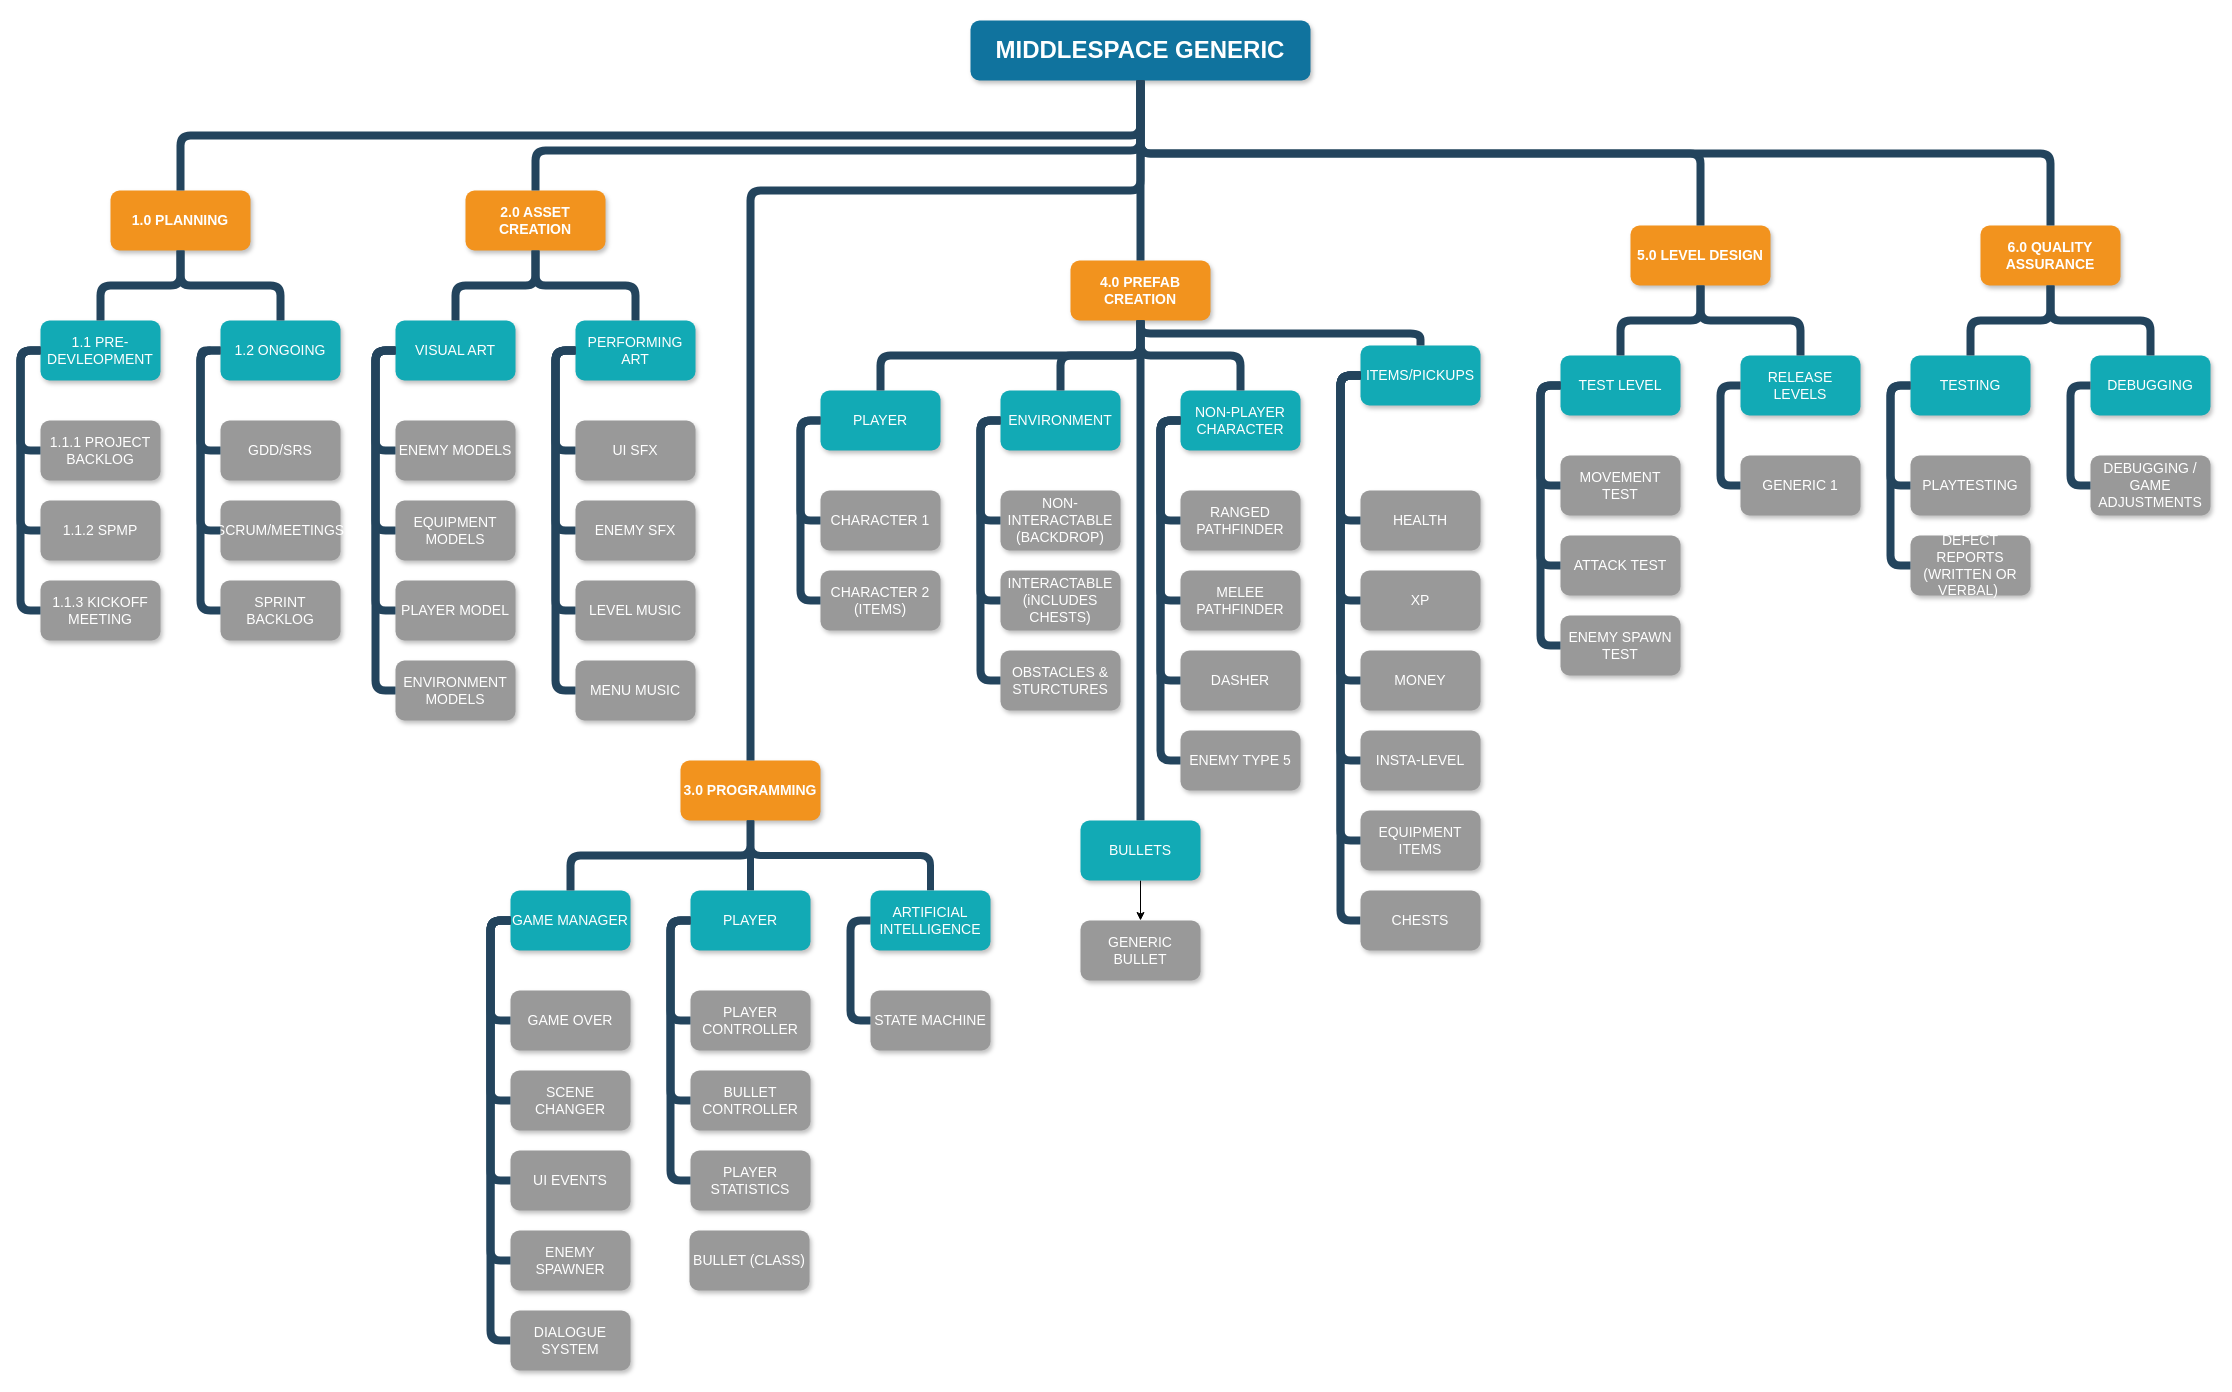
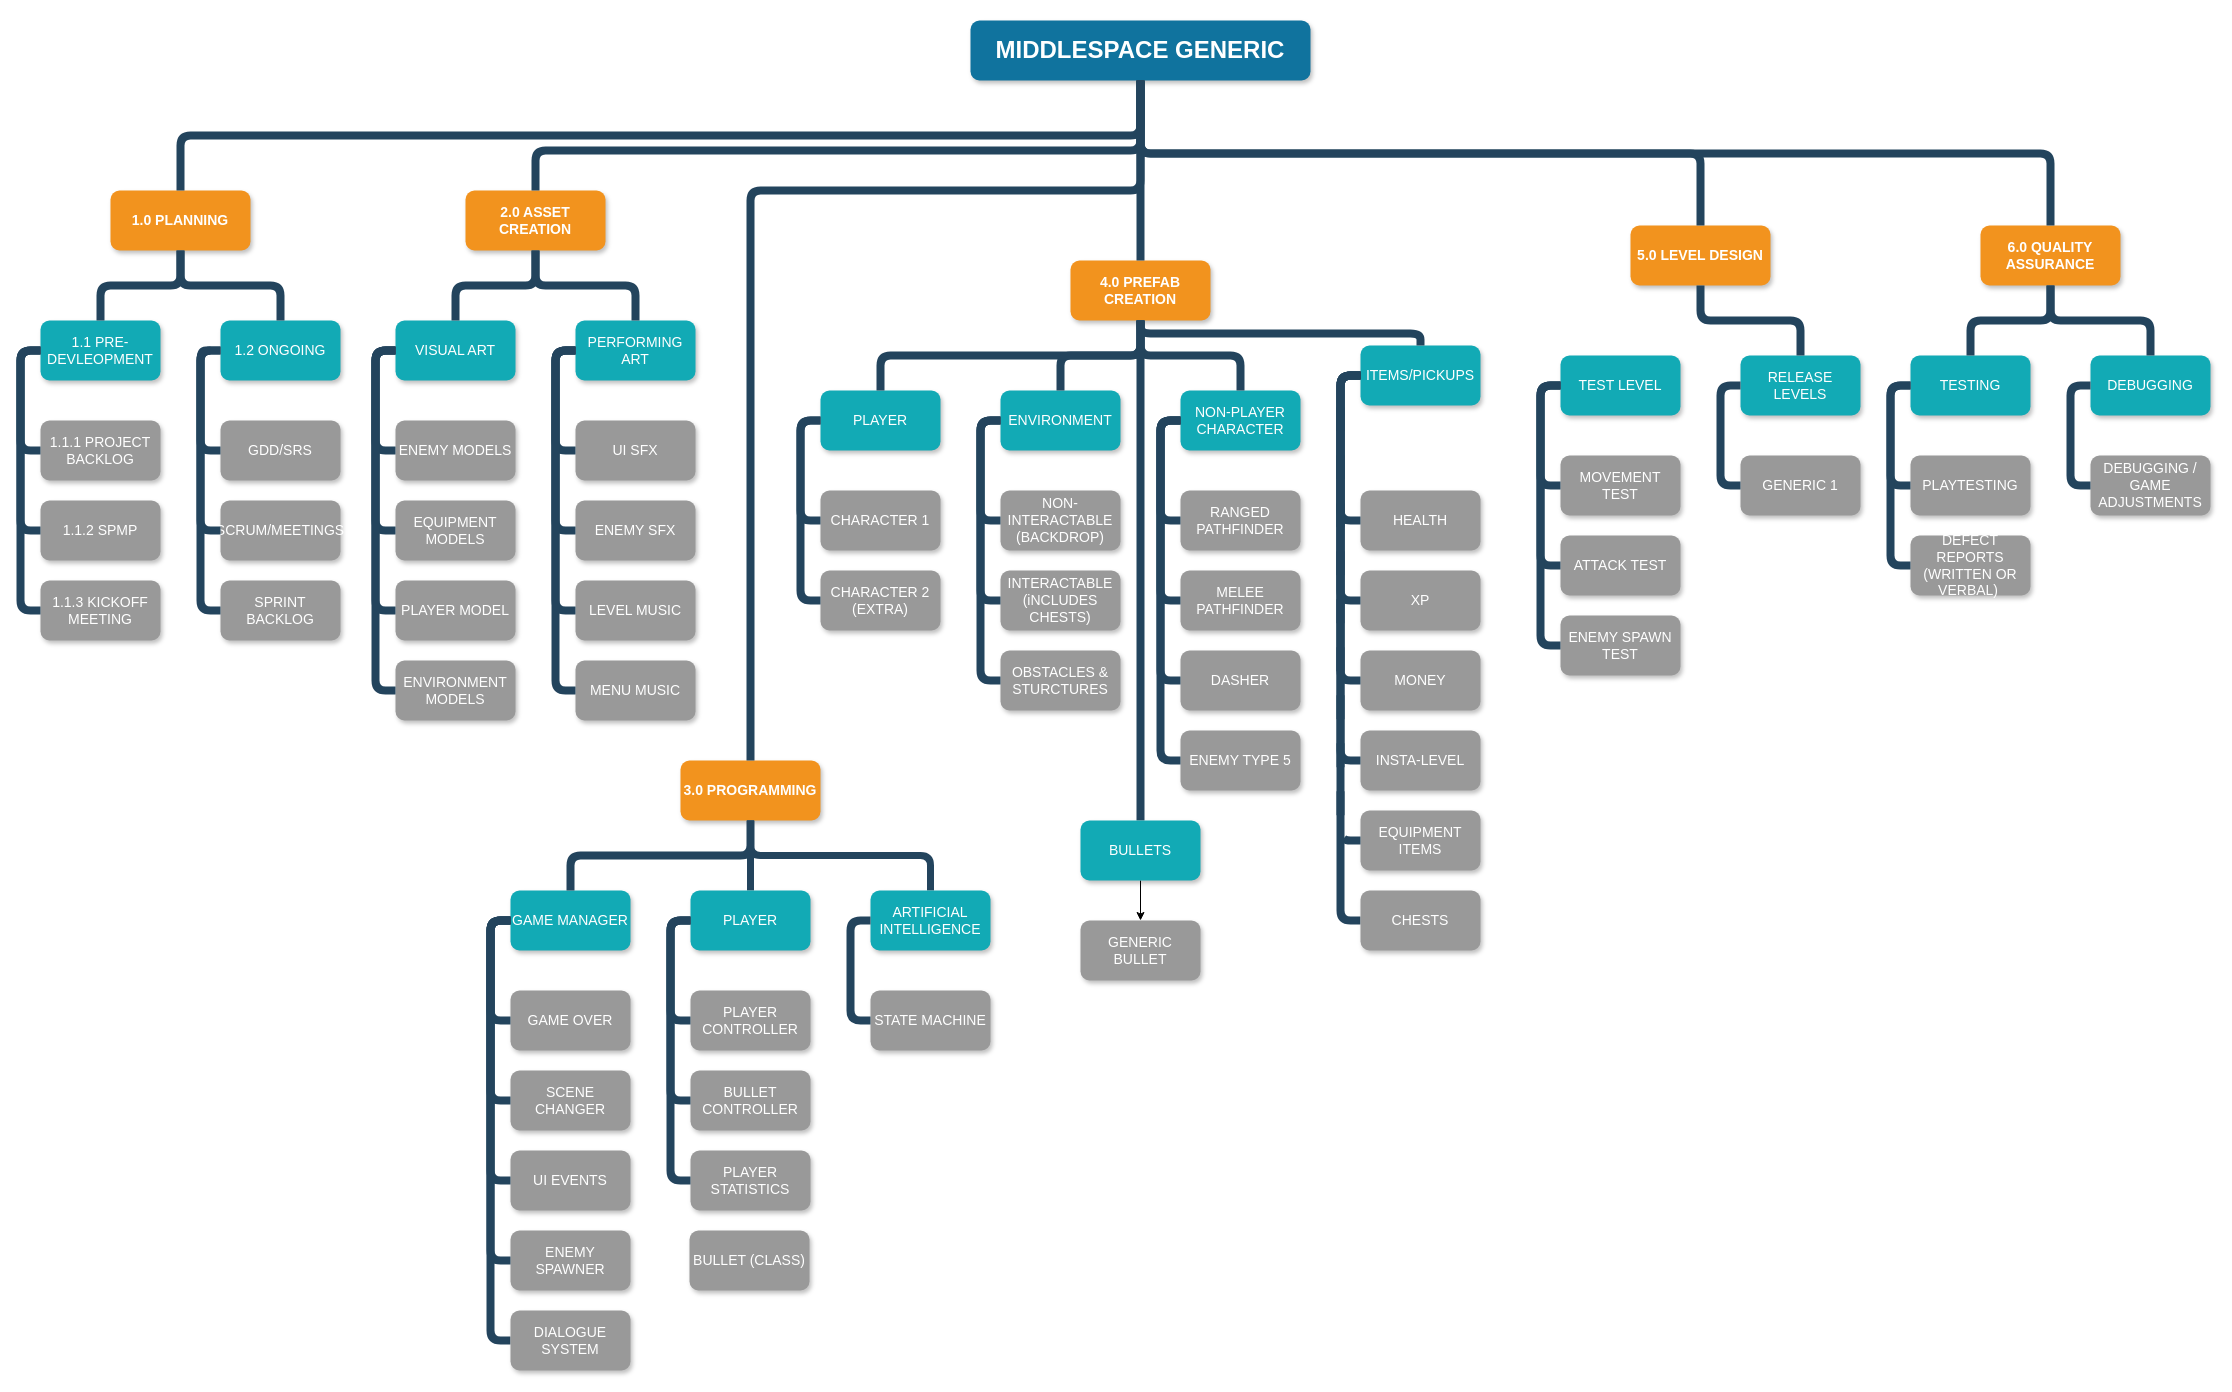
edge "5.0 LEVEL DESIGN" -- "TEST LEVEL": removed
node "CHARACTER 2 (ITEMS)": label "CHARACTER 2 (ITEMS)" -> "CHARACTER 2 (EXTRA)"
edge "ITEMS/PICKUPS" -- "EQUIPMENT ITEMS": style solid -> dashed
